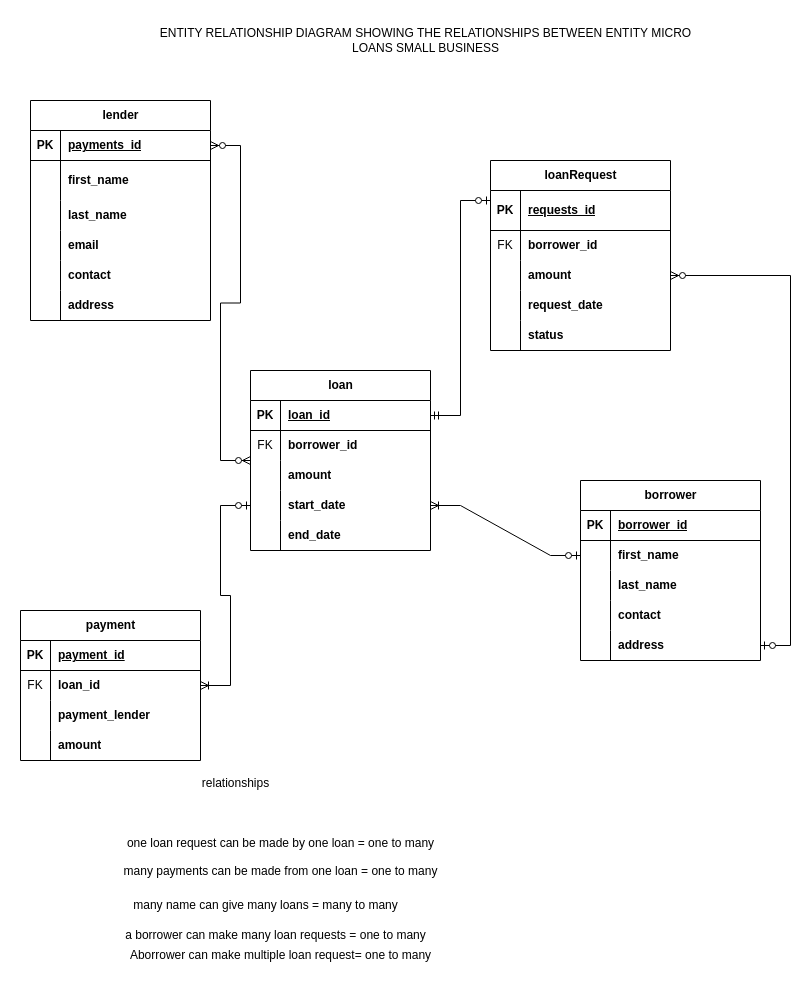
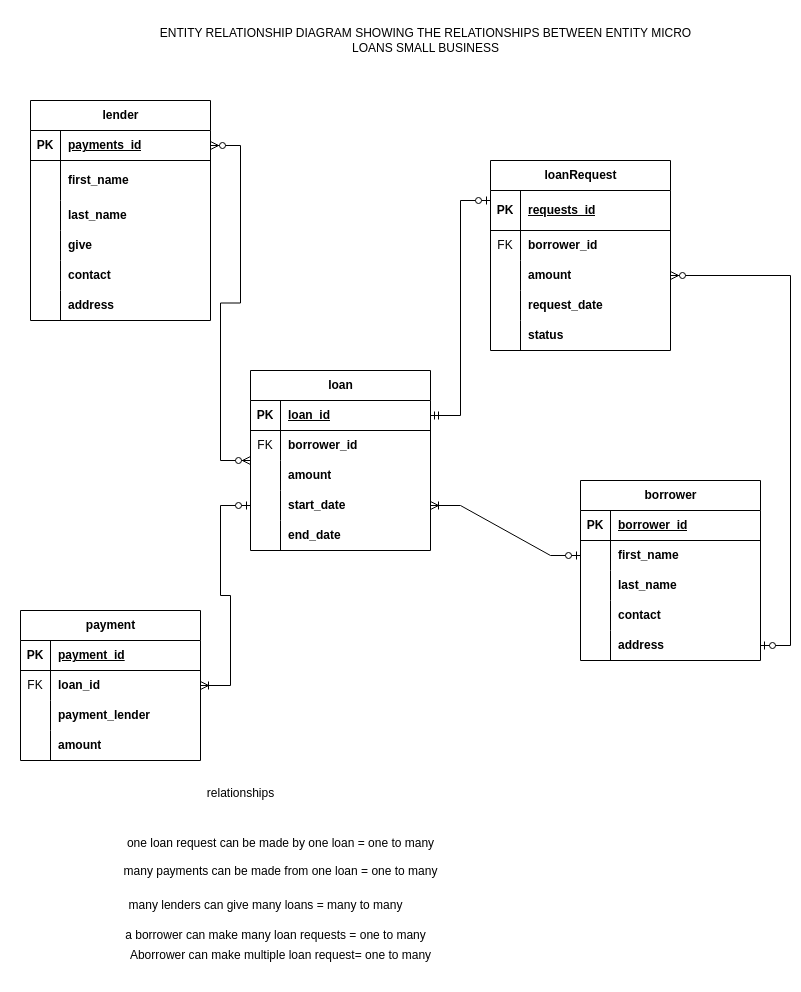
node "email": label "email" -> "give"
node "relationships": moved (236, 784) -> (241, 794)
node "many name can give many loans = many to many": label "many name can give many loans = many to many" -> "many lenders can give many loans = many to many"
